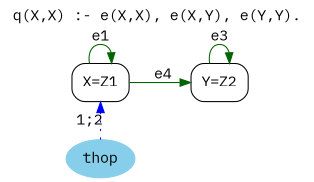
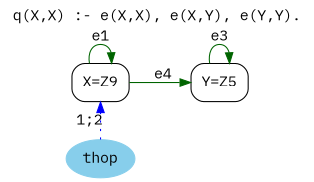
node "X=Z1": label "X=Z1" -> "X=Z9"
node "Y=Z2": label "Y=Z2" -> "Y=Z5"
